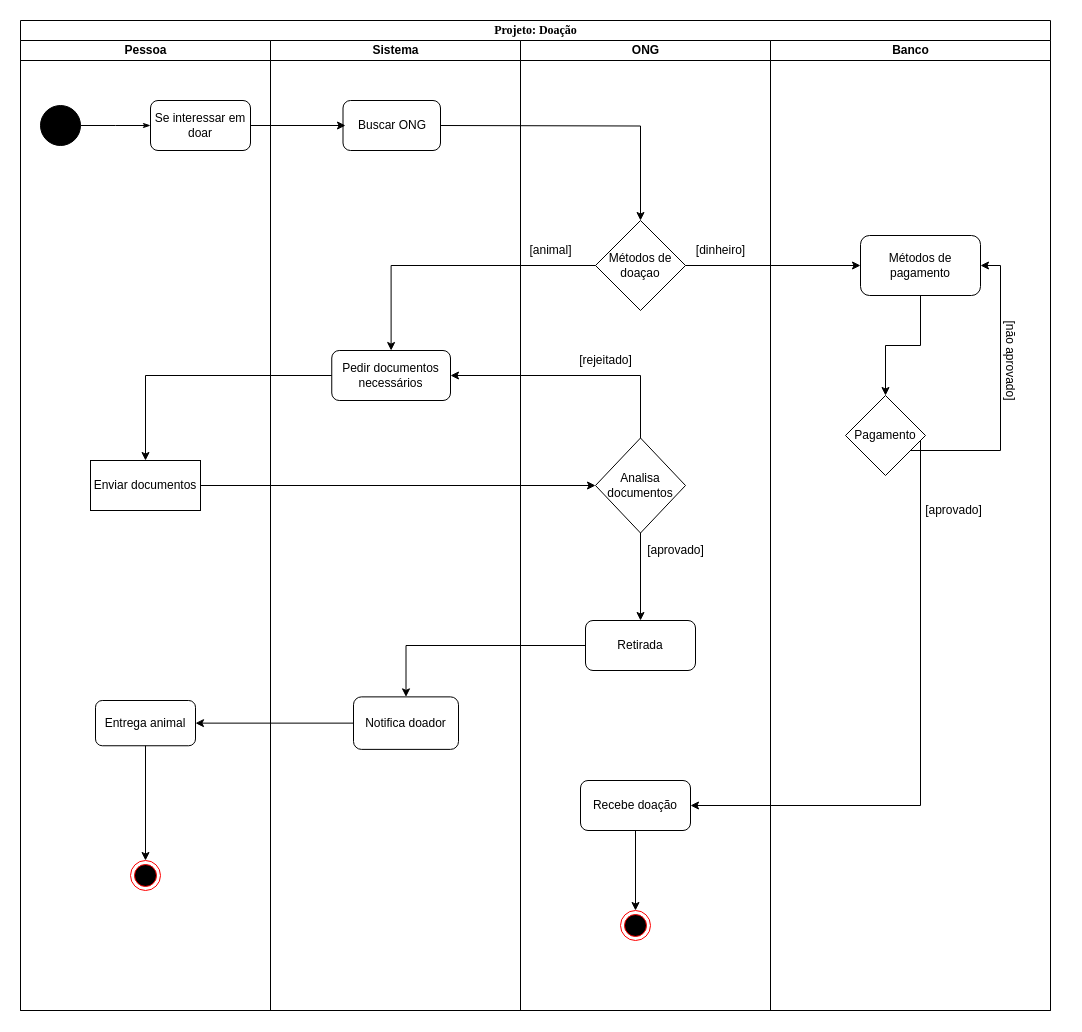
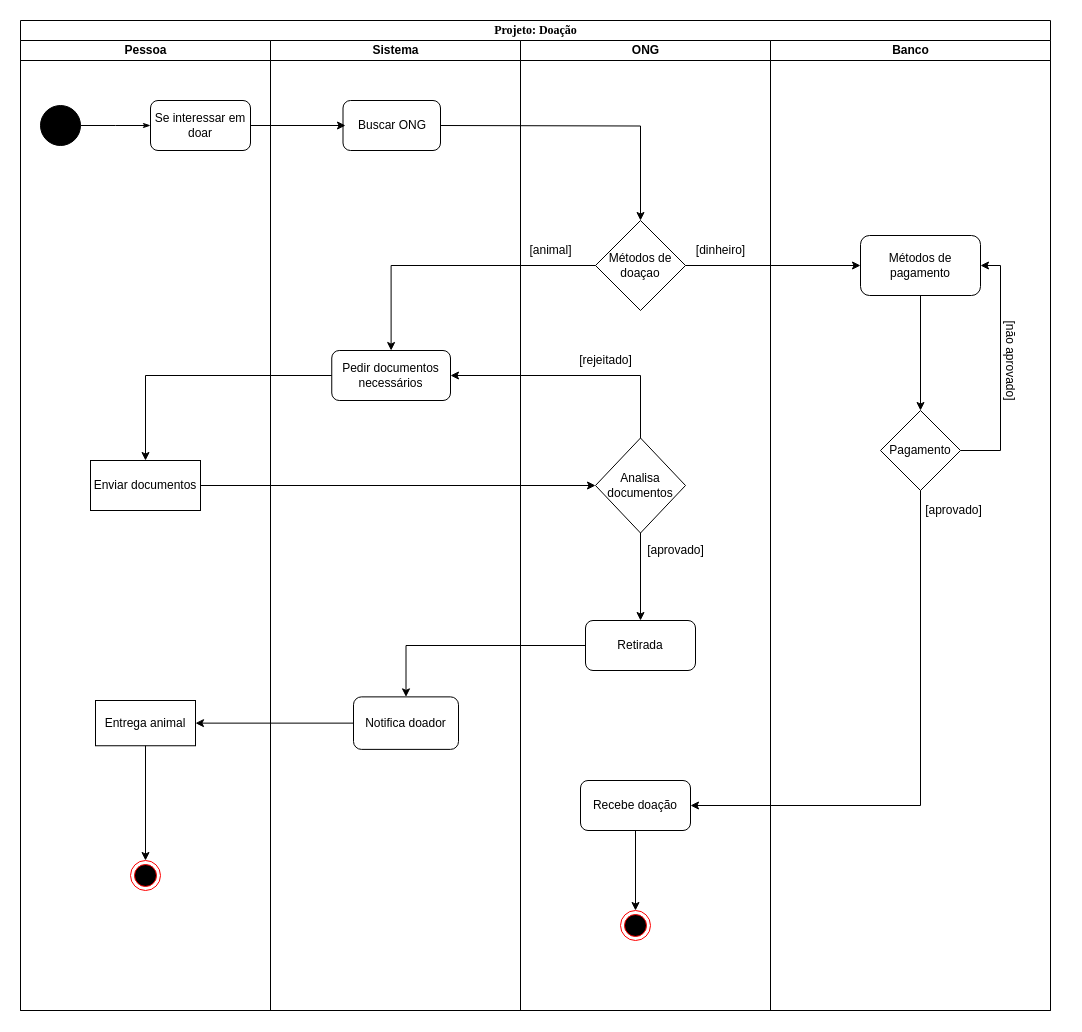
node "Pagamento": moved (886, 436) -> (921, 451)
node "Entrega animal": shape rounded rectangle -> rectangle
